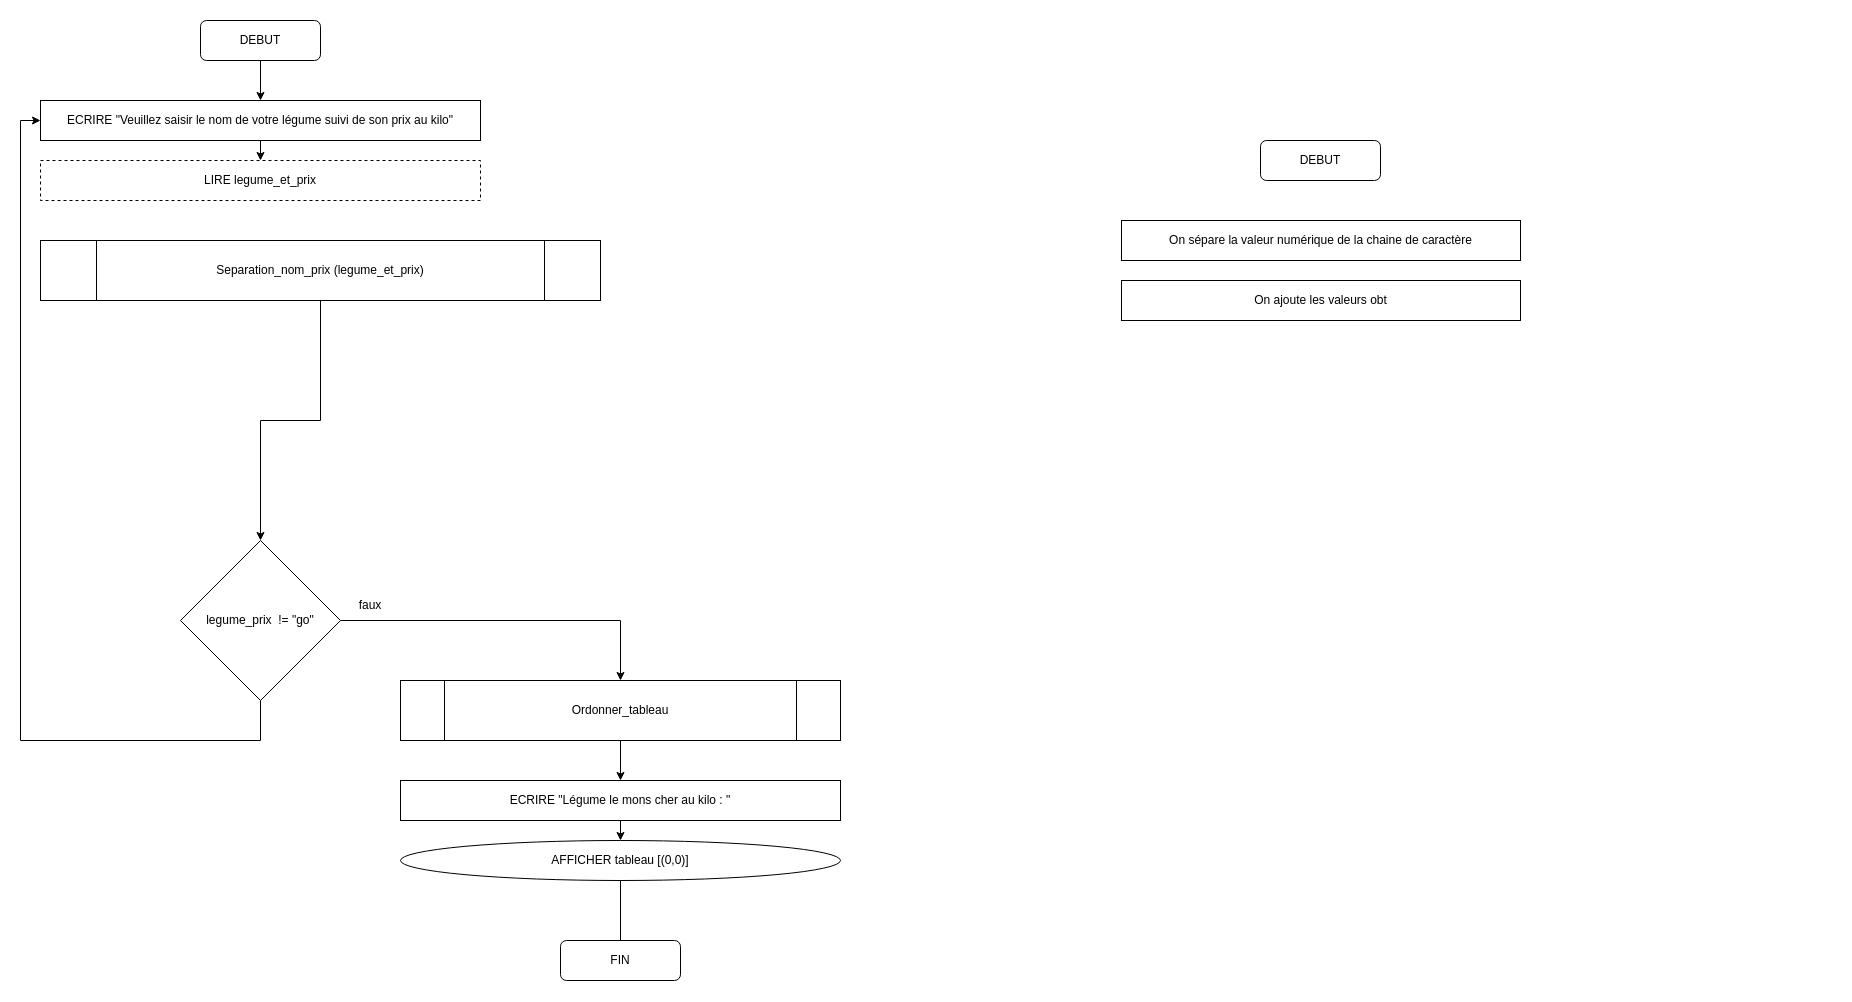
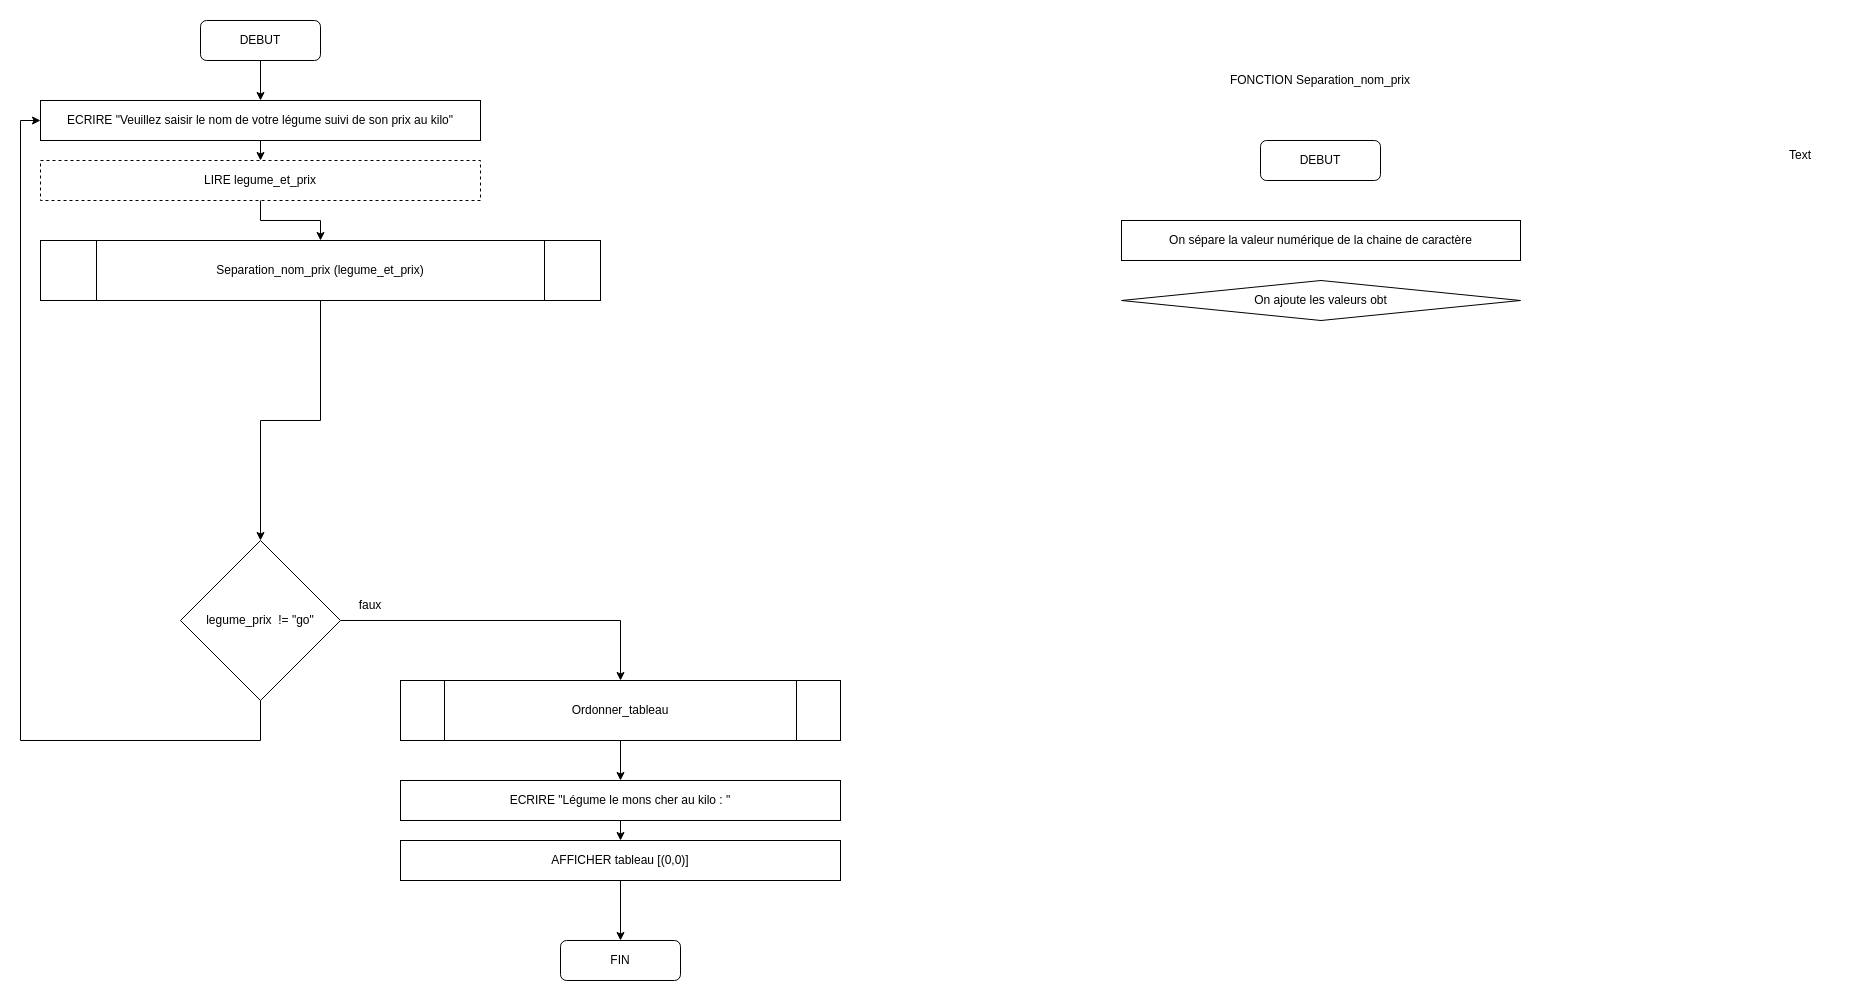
node "FONCTION Separation_nom_prix": added
node "Text": added
edge "LIRE legume_et_prix" -> "Separation_nom_prix (legume_et_prix)": added
node "On ajoute les valeurs obt": shape rectangle -> diamond
node "AFFICHER tableau [(0,0)]": shape ellipse -> rectangle
edge "AFFICHER tableau [(0,0)]" -- "FIN": arrowhead none -> classic
